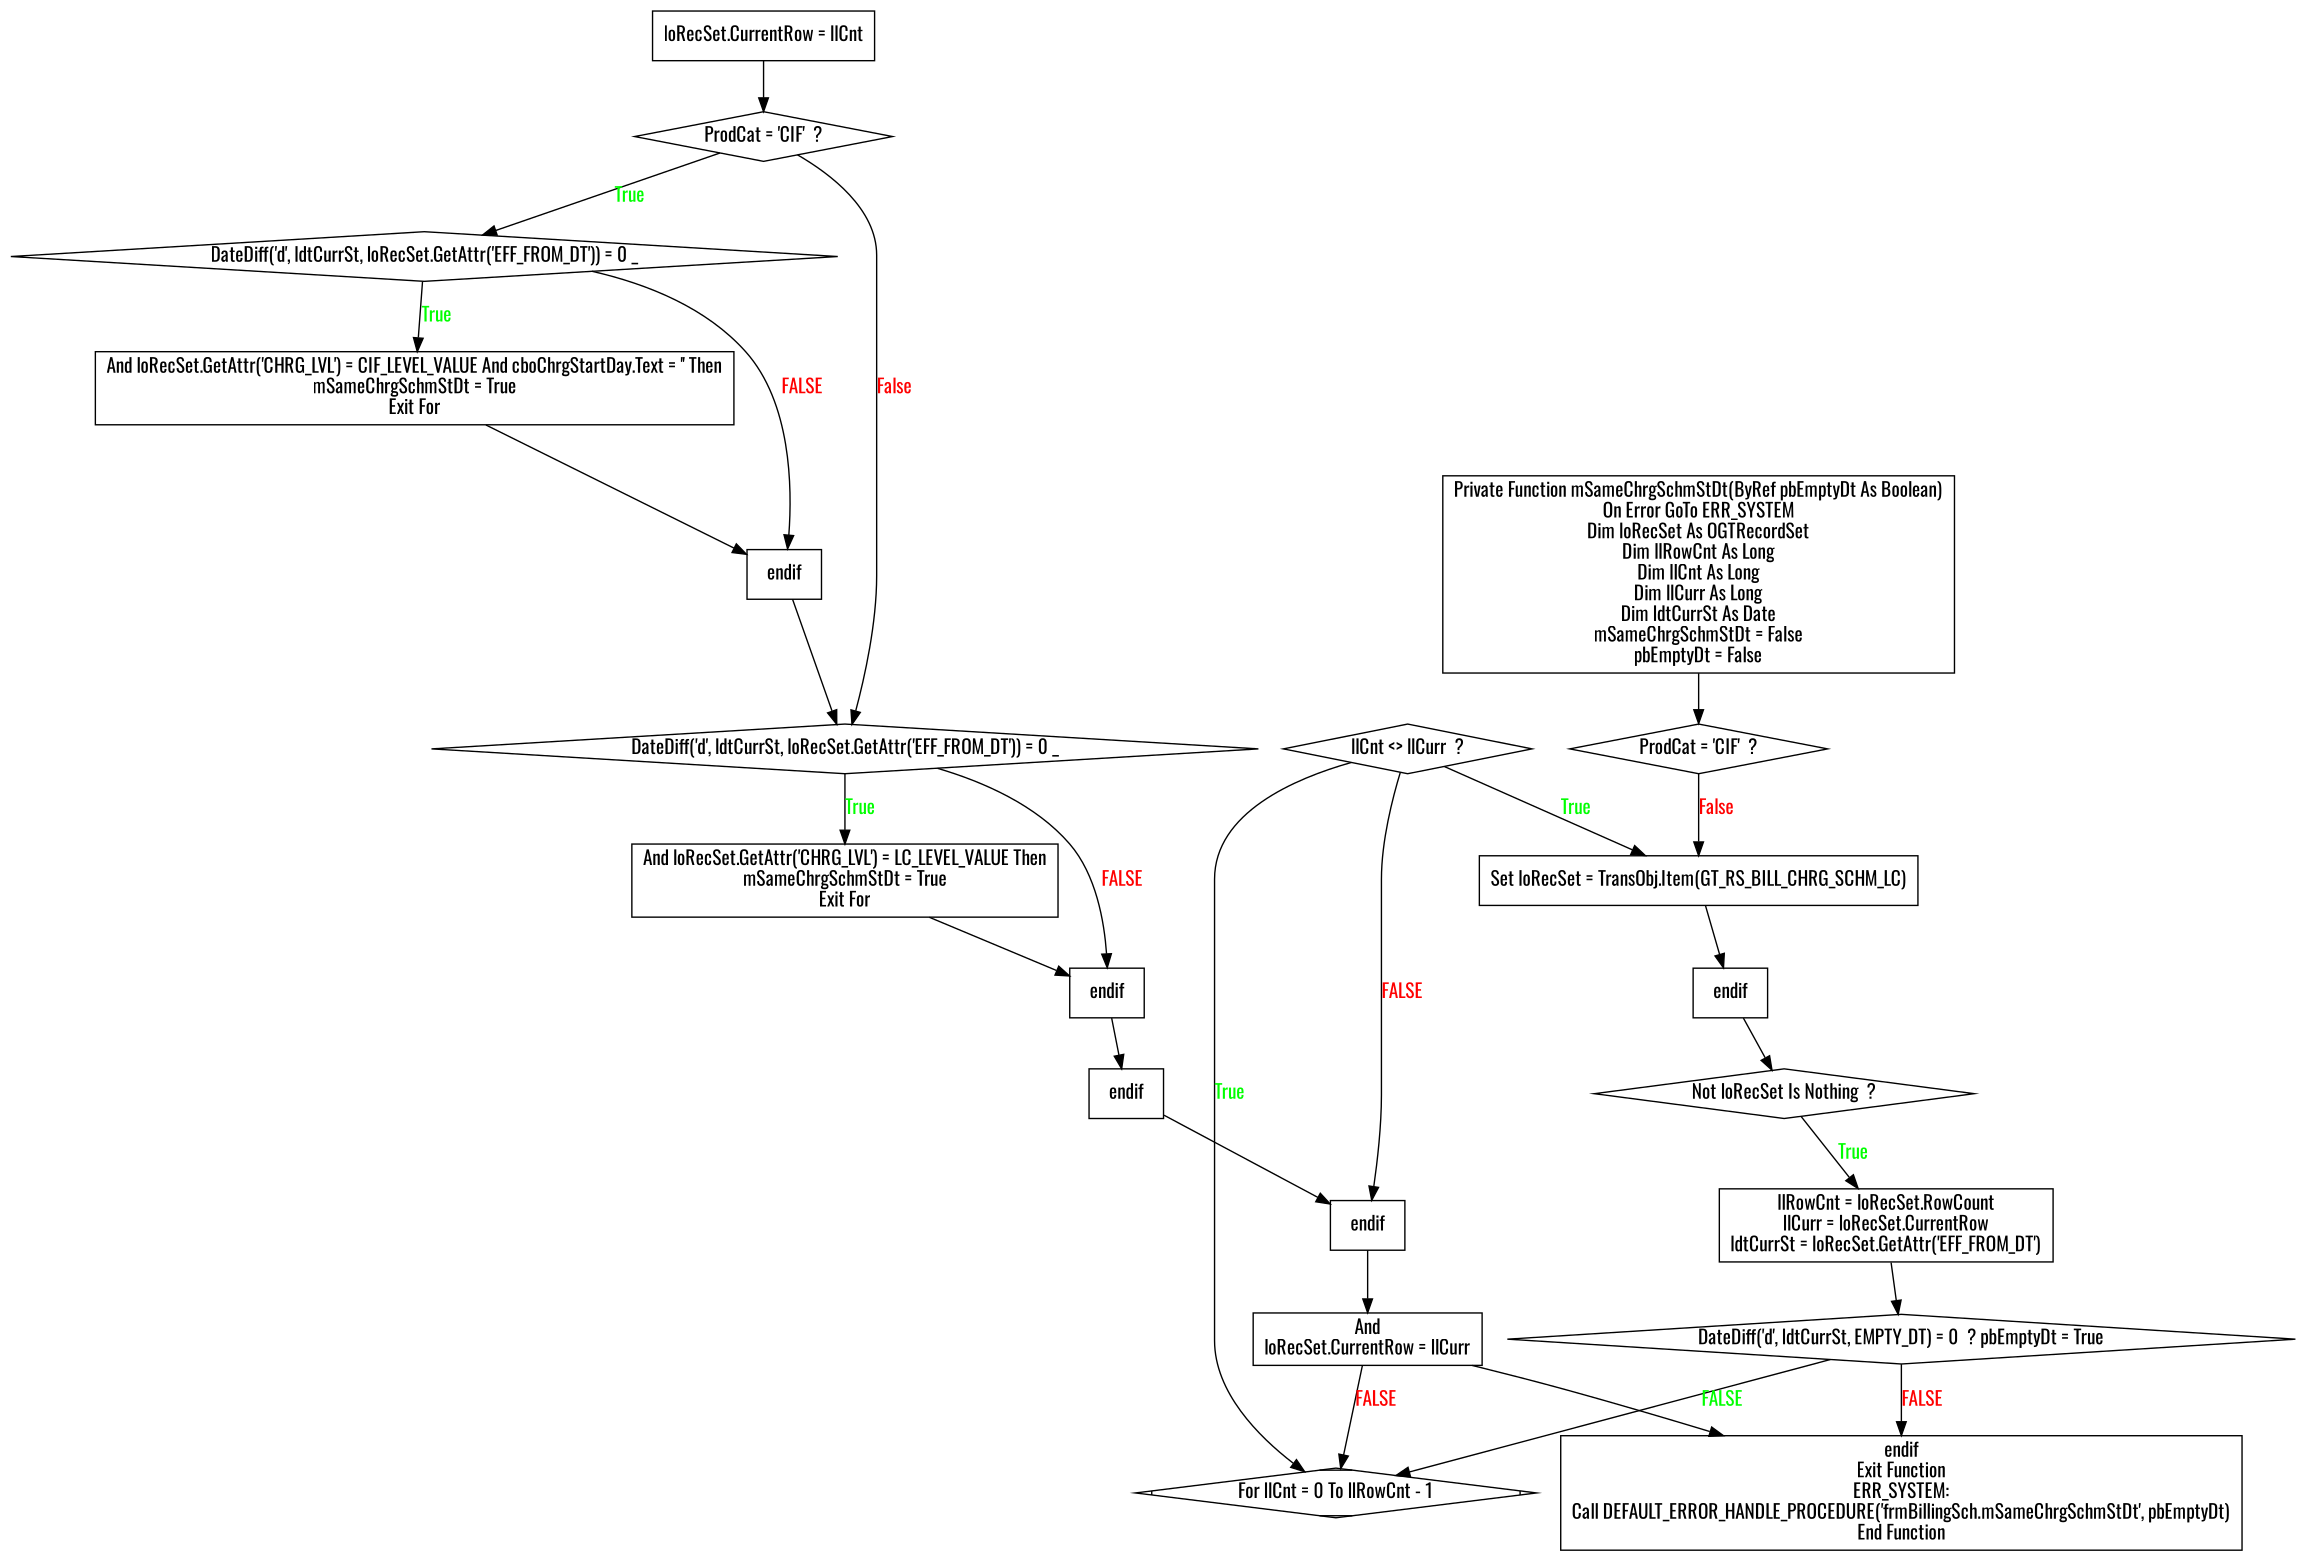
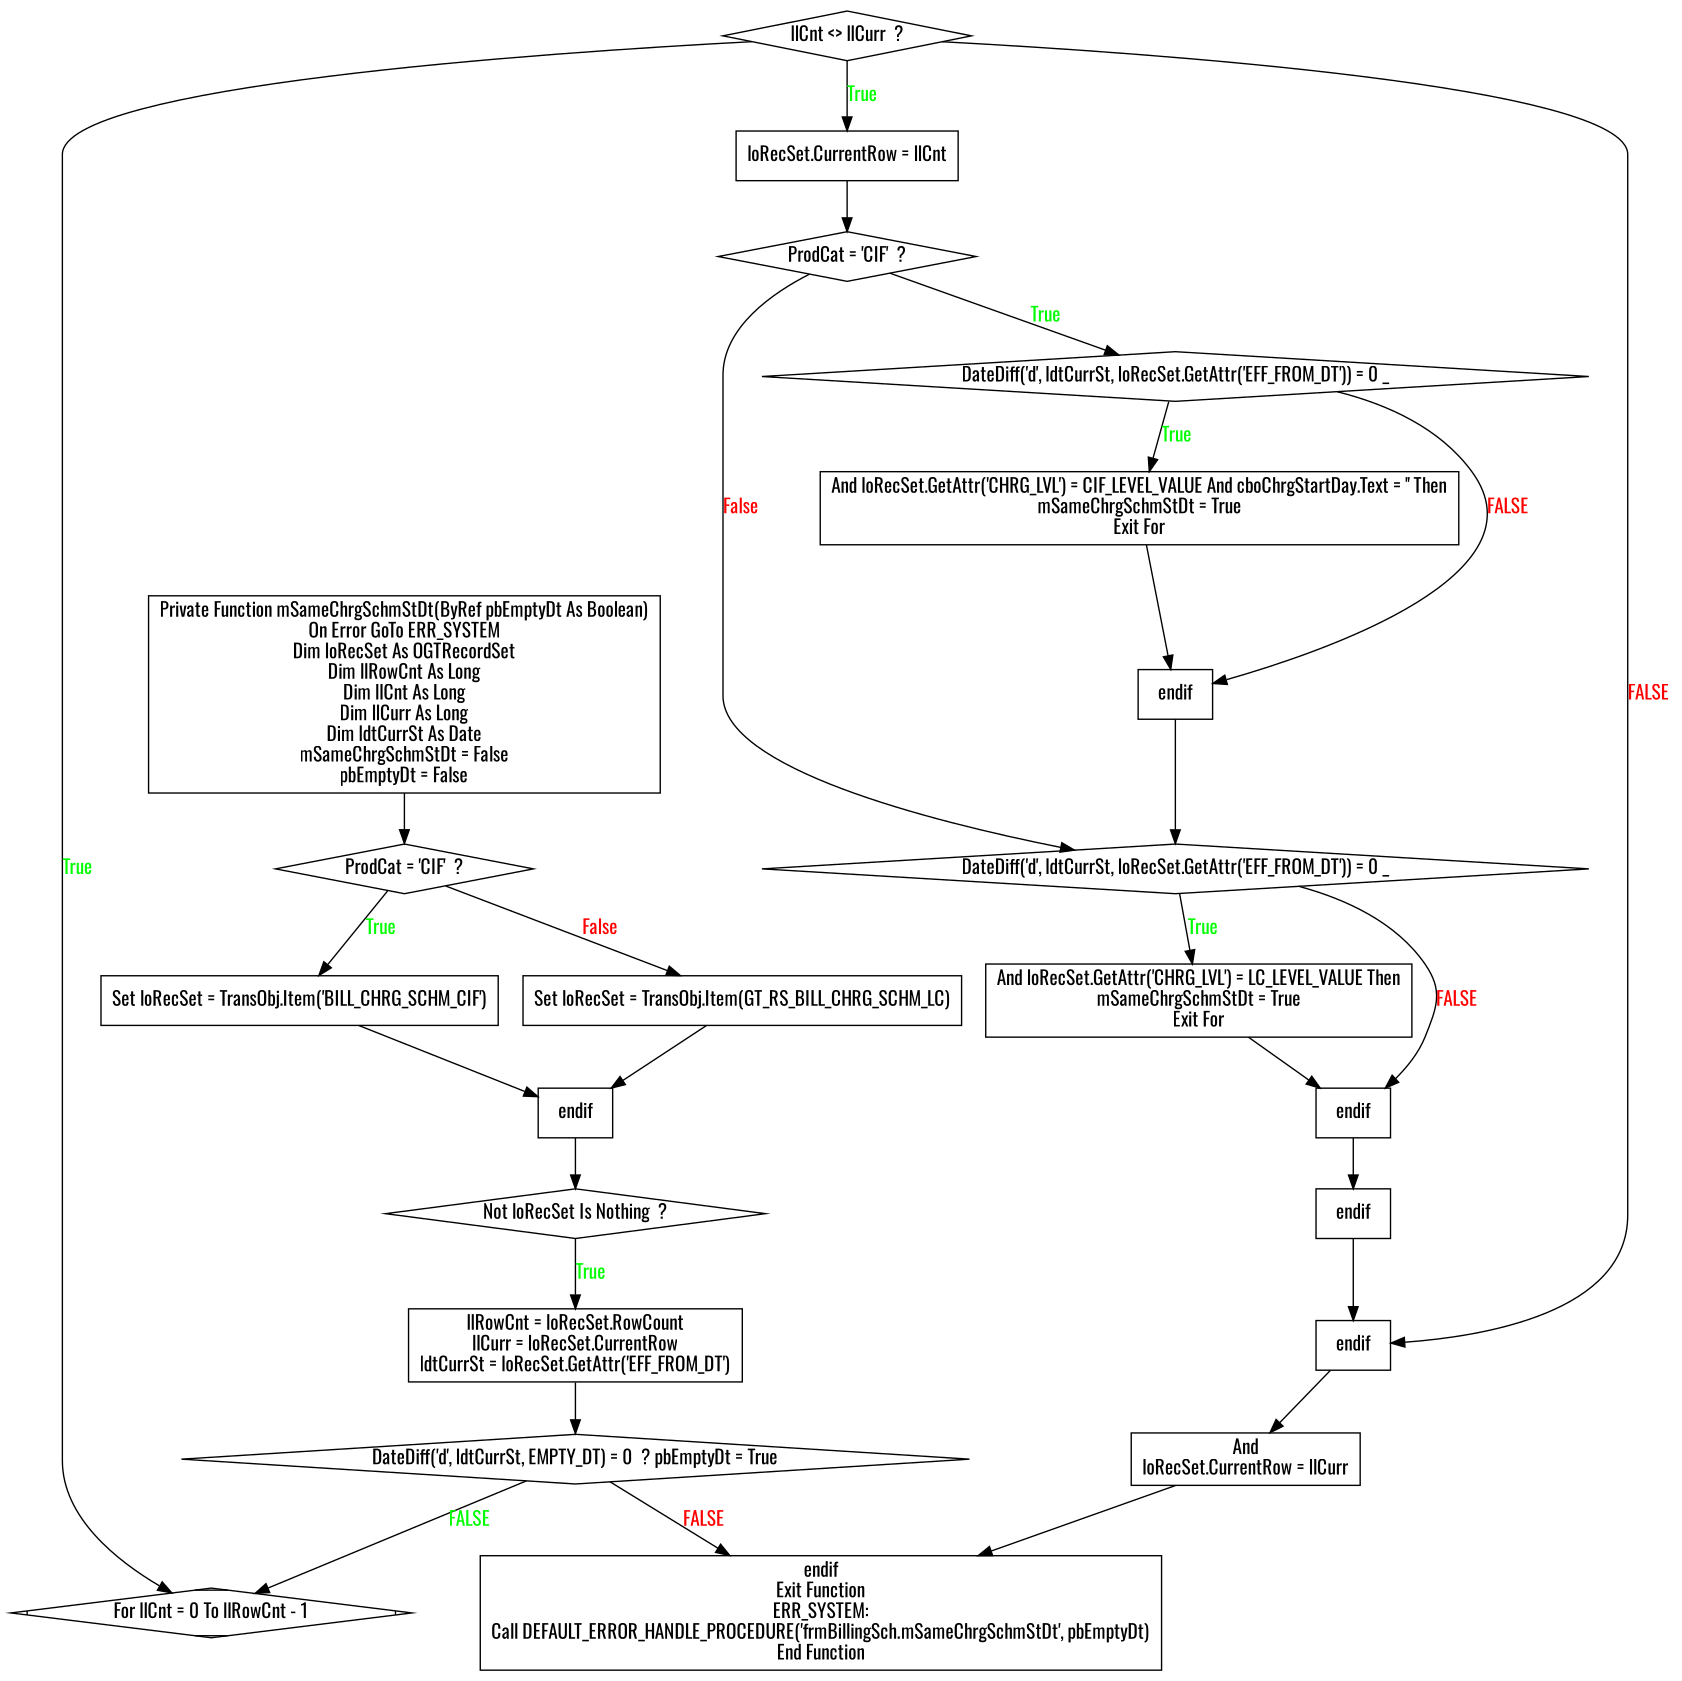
edge "llCnt <> llCurr  ?" -> "Set loRecSet = TransObj.Item(GT_RS_BILL_CHRG_SCHM_LC)": now "llCnt <> llCurr  ?" -> "loRecSet.CurrentRow = llCnt"
node "Set loRecSet = TransObj.Item('BILL_CHRG_SCHM_CIF')": added
edge "And loRecSet.CurrentRow = llCurr" -> "For llCnt = 0 To llRowCnt - 1": removed, label "FALSE"
